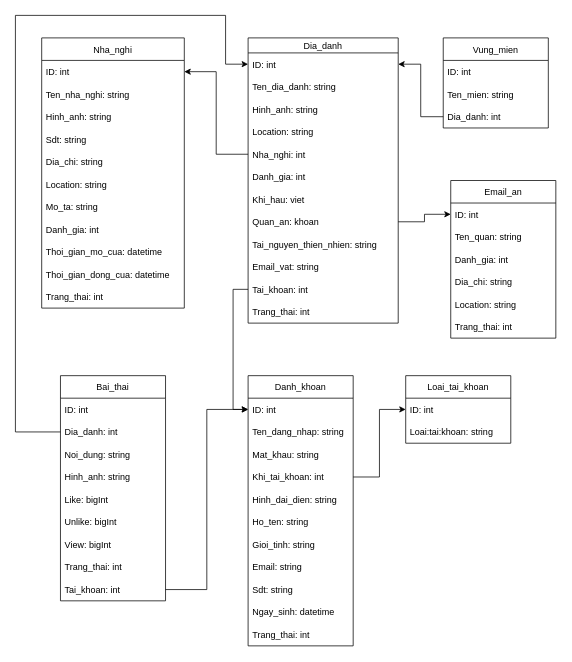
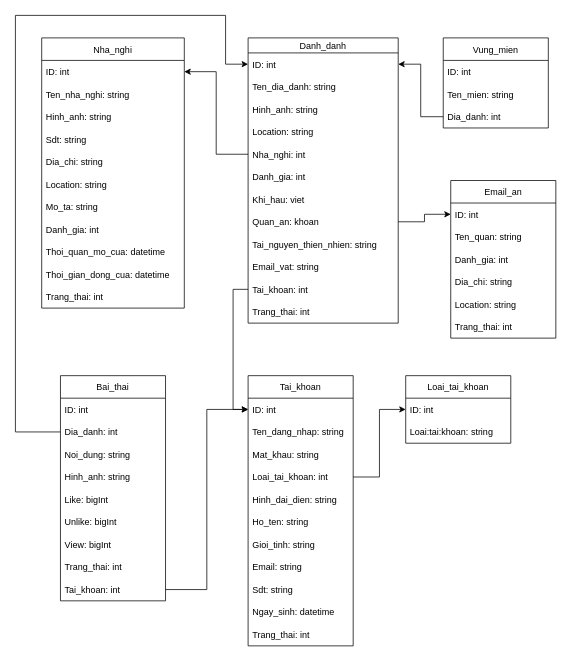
node "Dia_danh": label "Dia_danh" -> "Danh_danh"
node "Thoi_gian_mo_cua: datetime": label "Thoi_gian_mo_cua: datetime" -> "Thoi_quan_mo_cua: datetime"
node "Danh_khoan": label "Danh_khoan" -> "Tai_khoan"
node "Khi_tai_khoan: int": label "Khi_tai_khoan: int" -> "Loai_tai_khoan: int"
